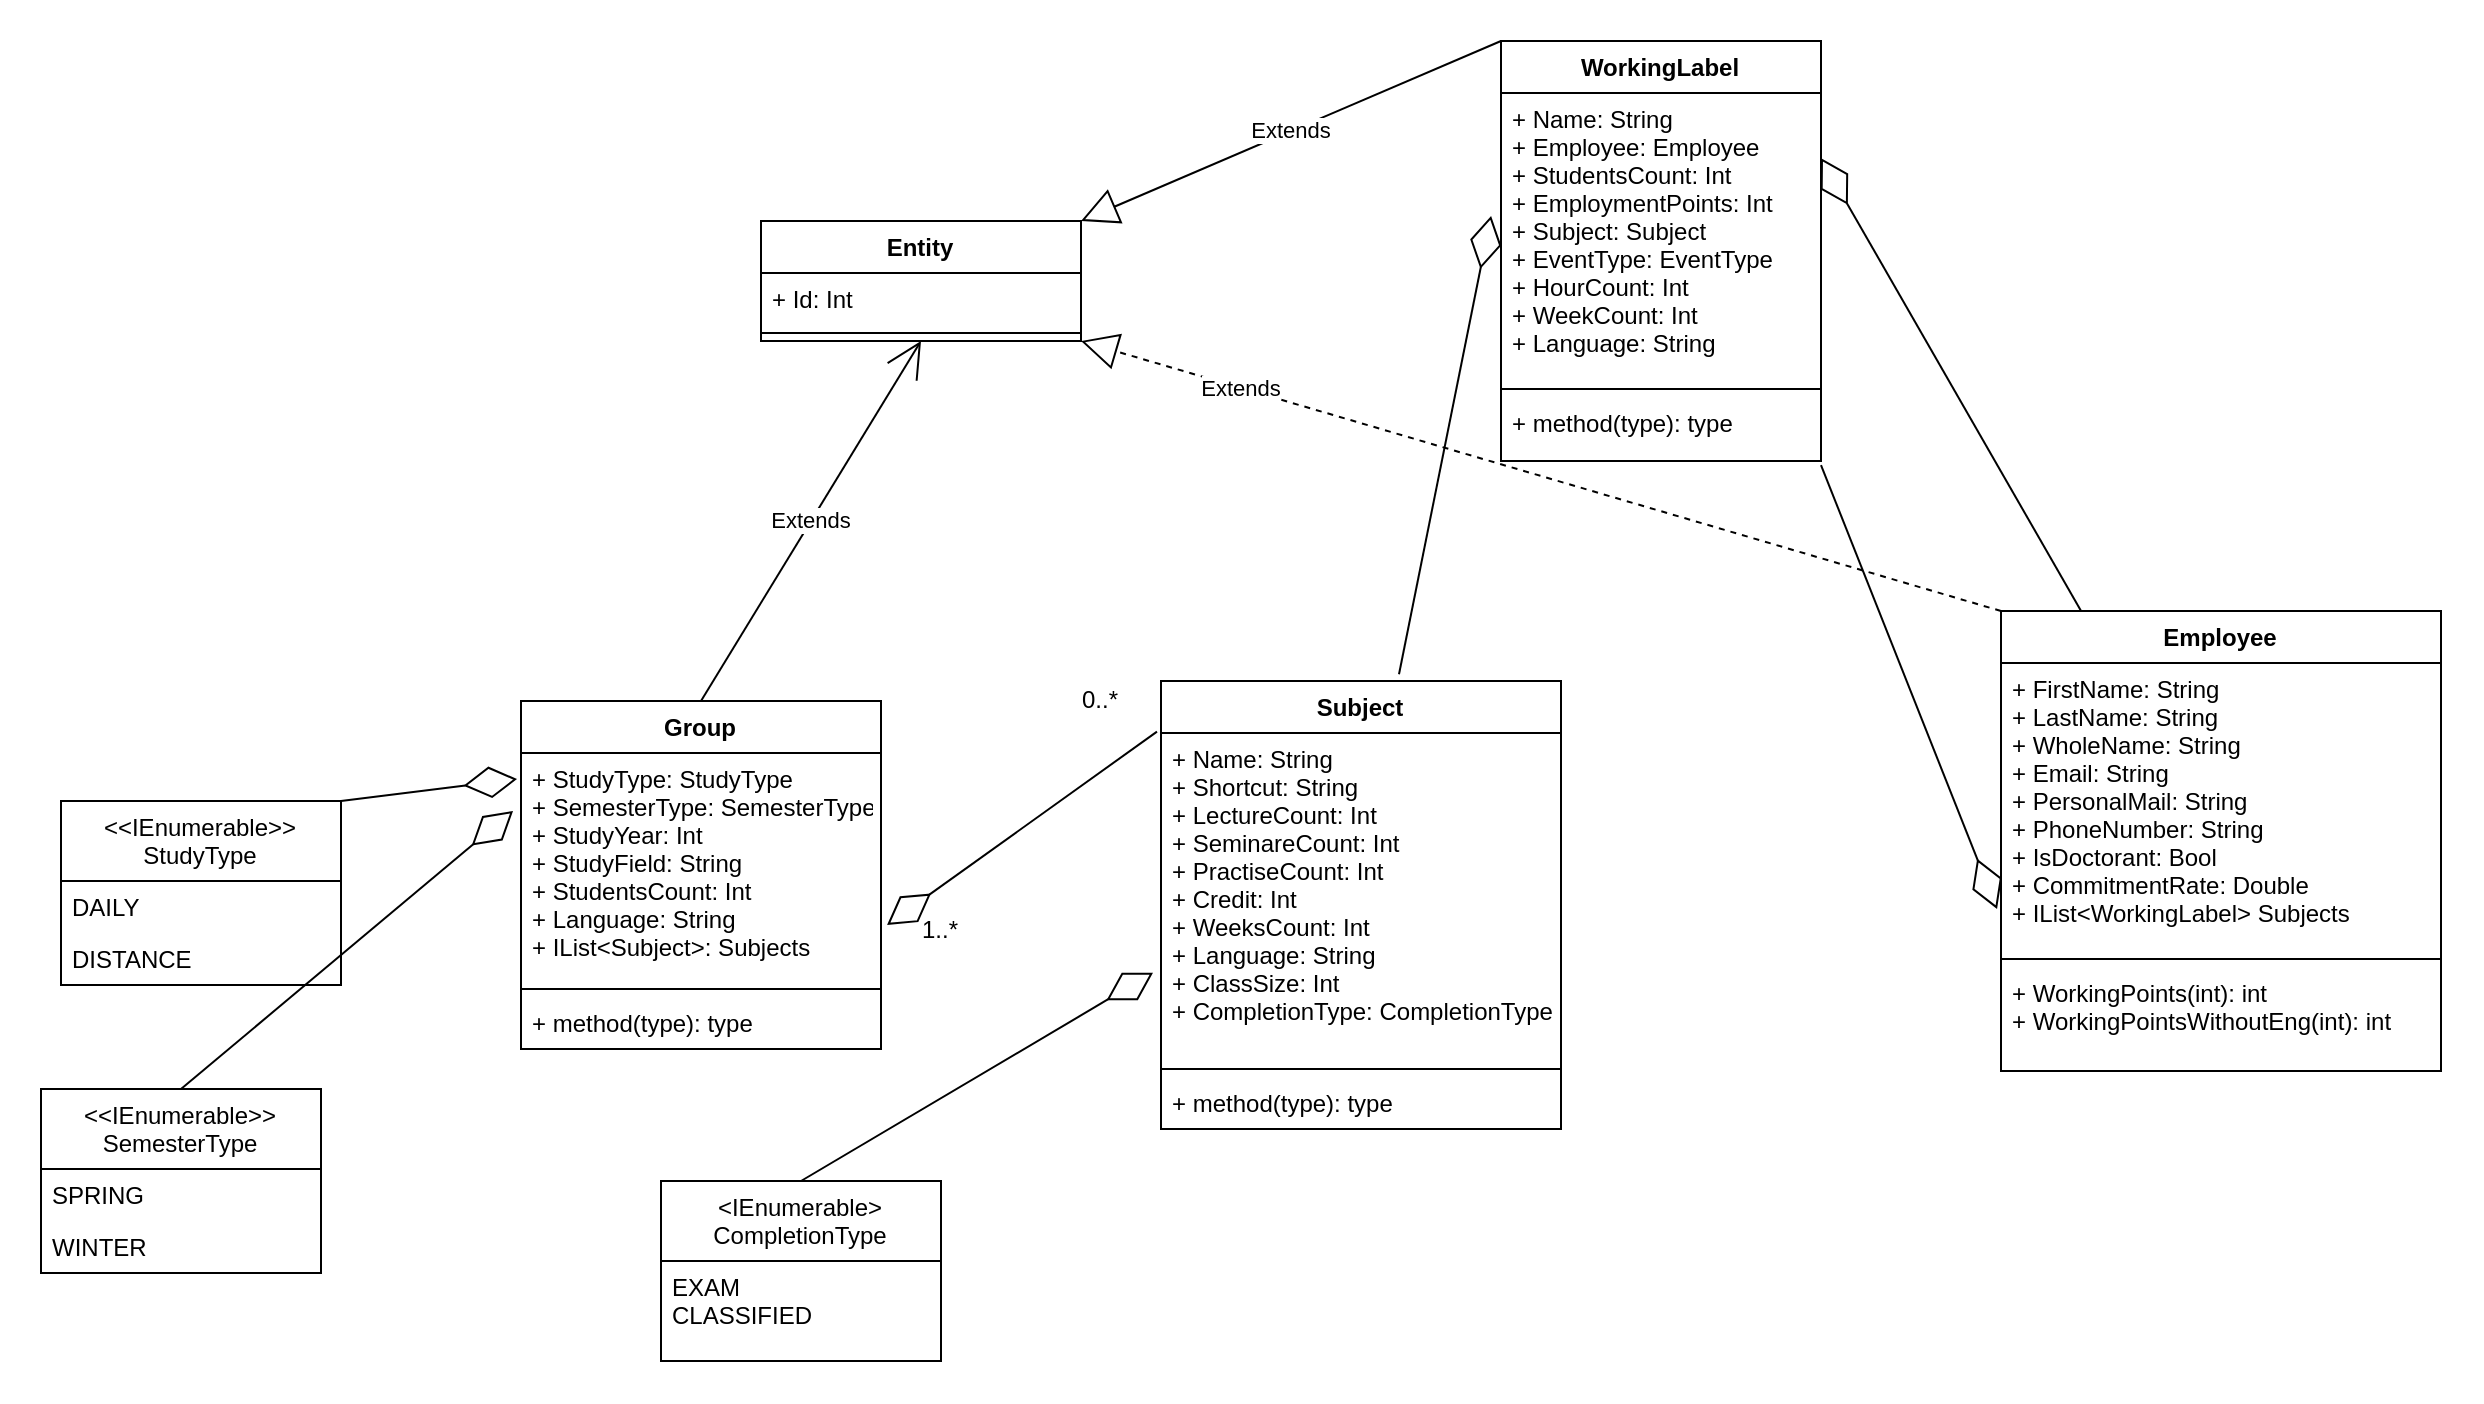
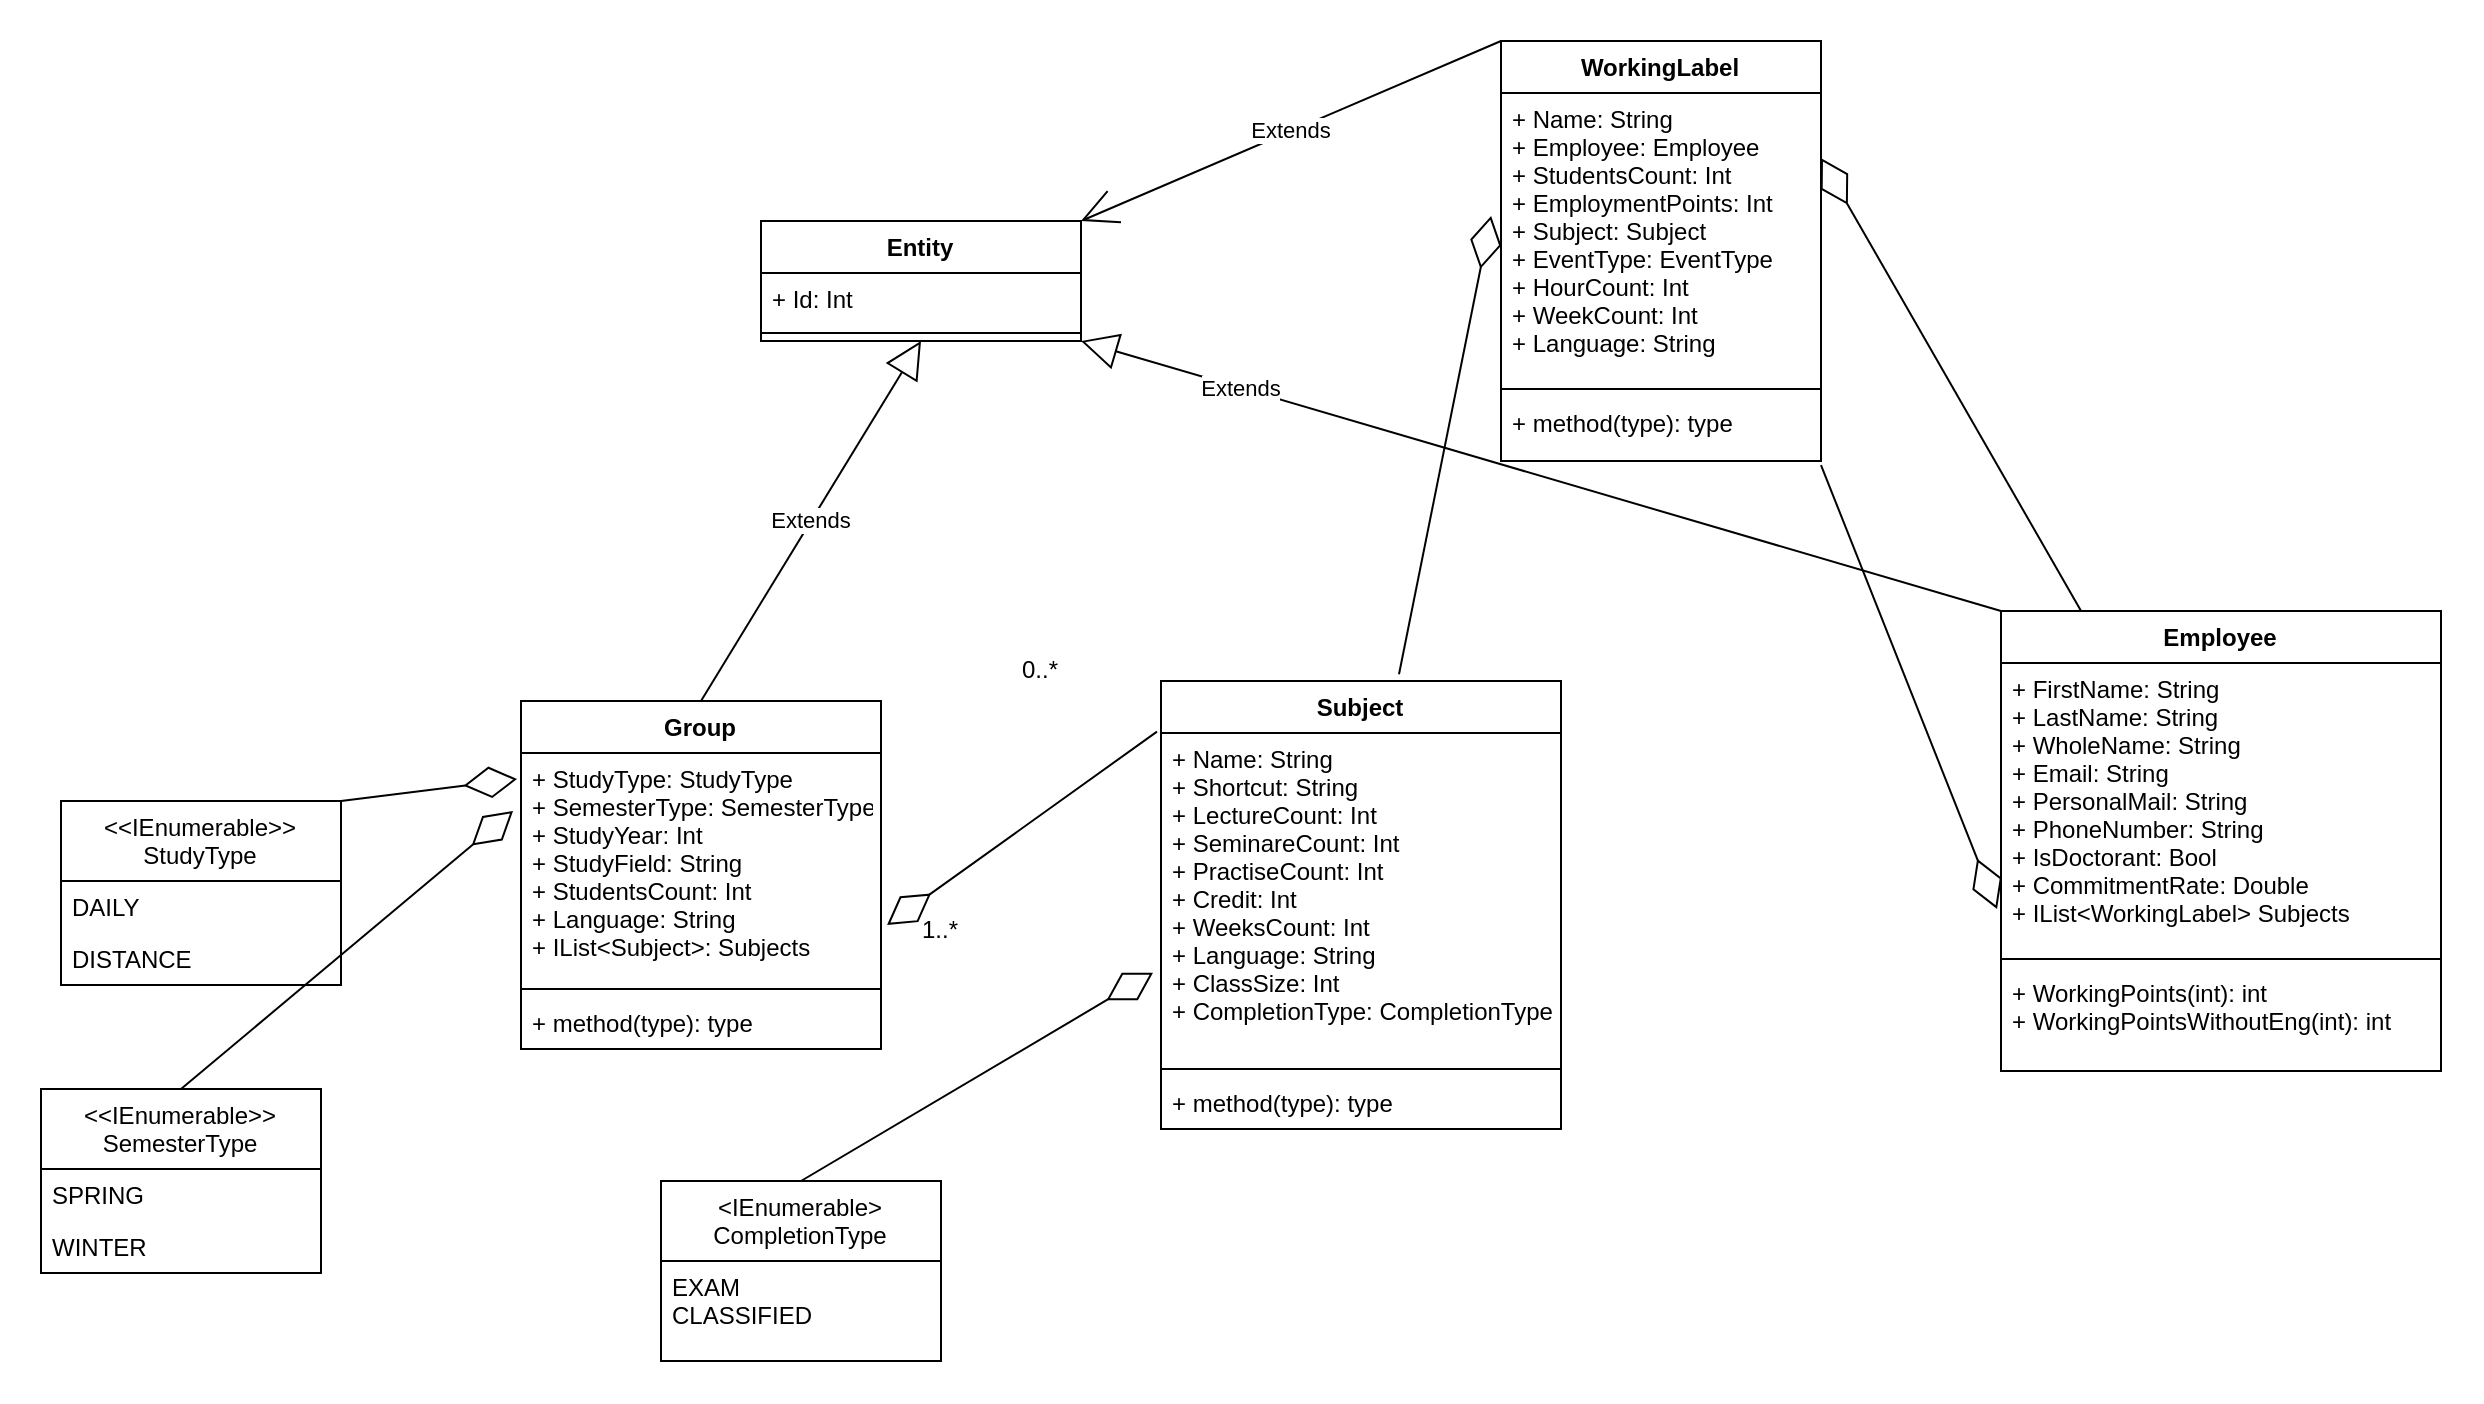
edge "WorkingLabel" -> "Entity": arrowhead block -> open
edge "Group" -> "Entity": arrowhead open -> block
edge "Employee" -> "Entity": style dashed -> solid
node "0..*": moved (1101, 701) -> (1041, 671)
